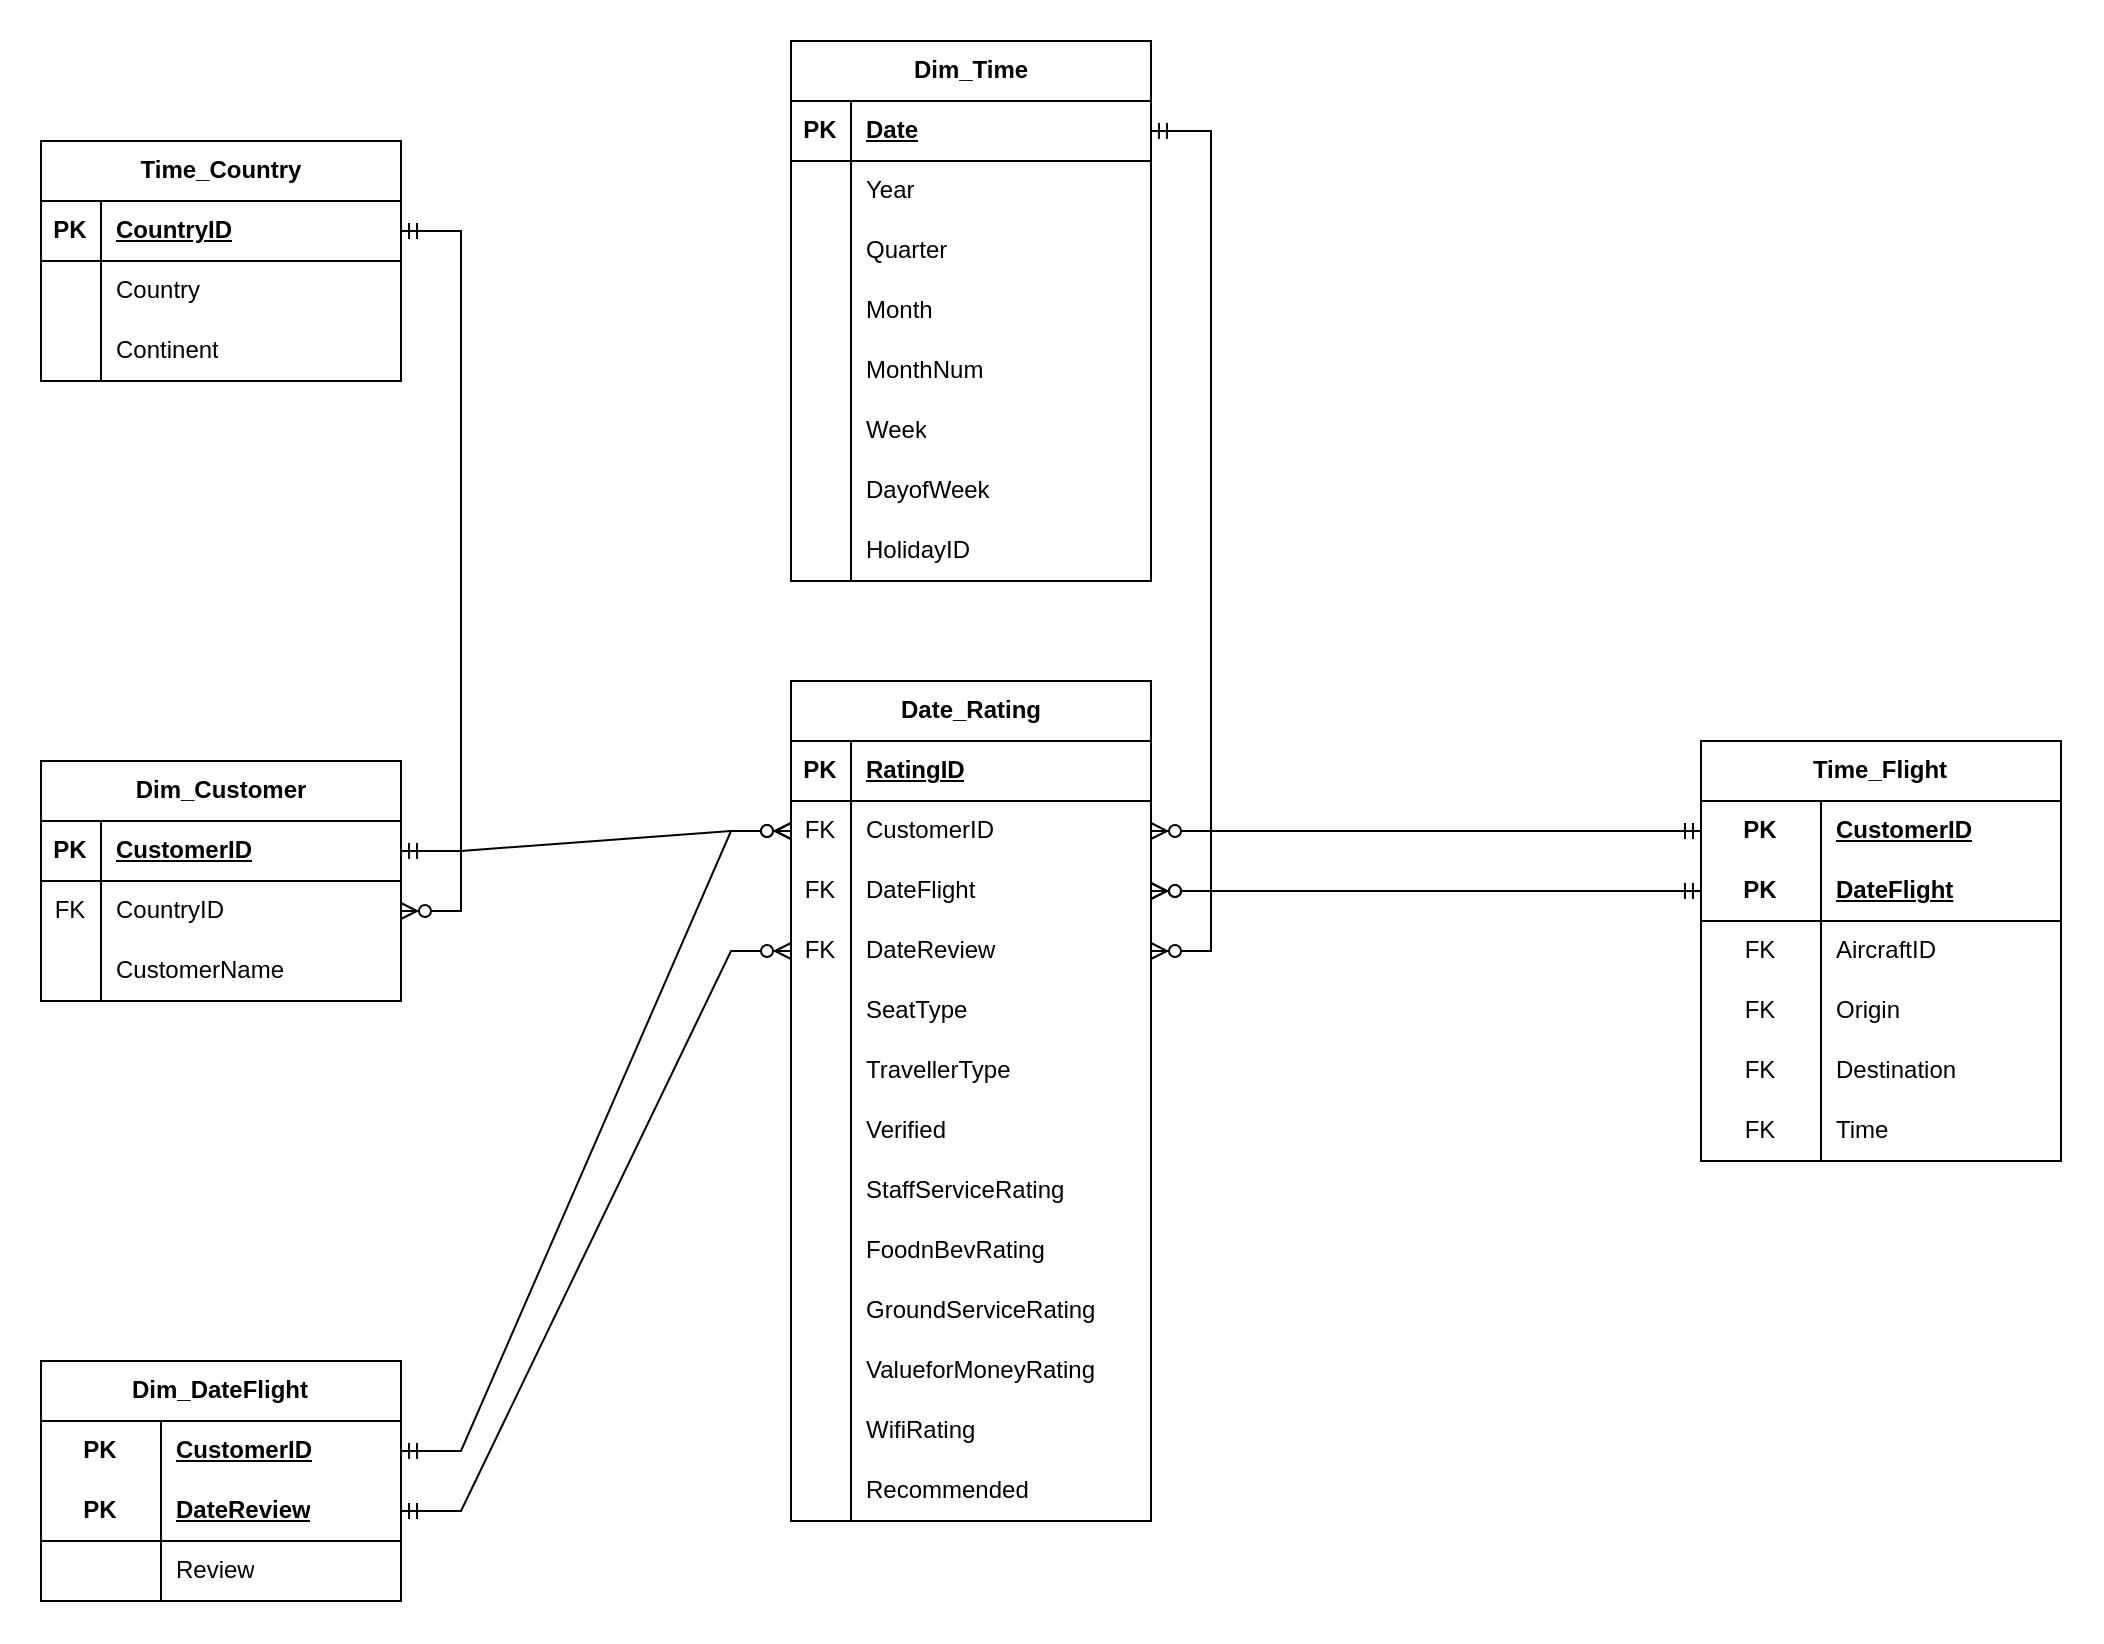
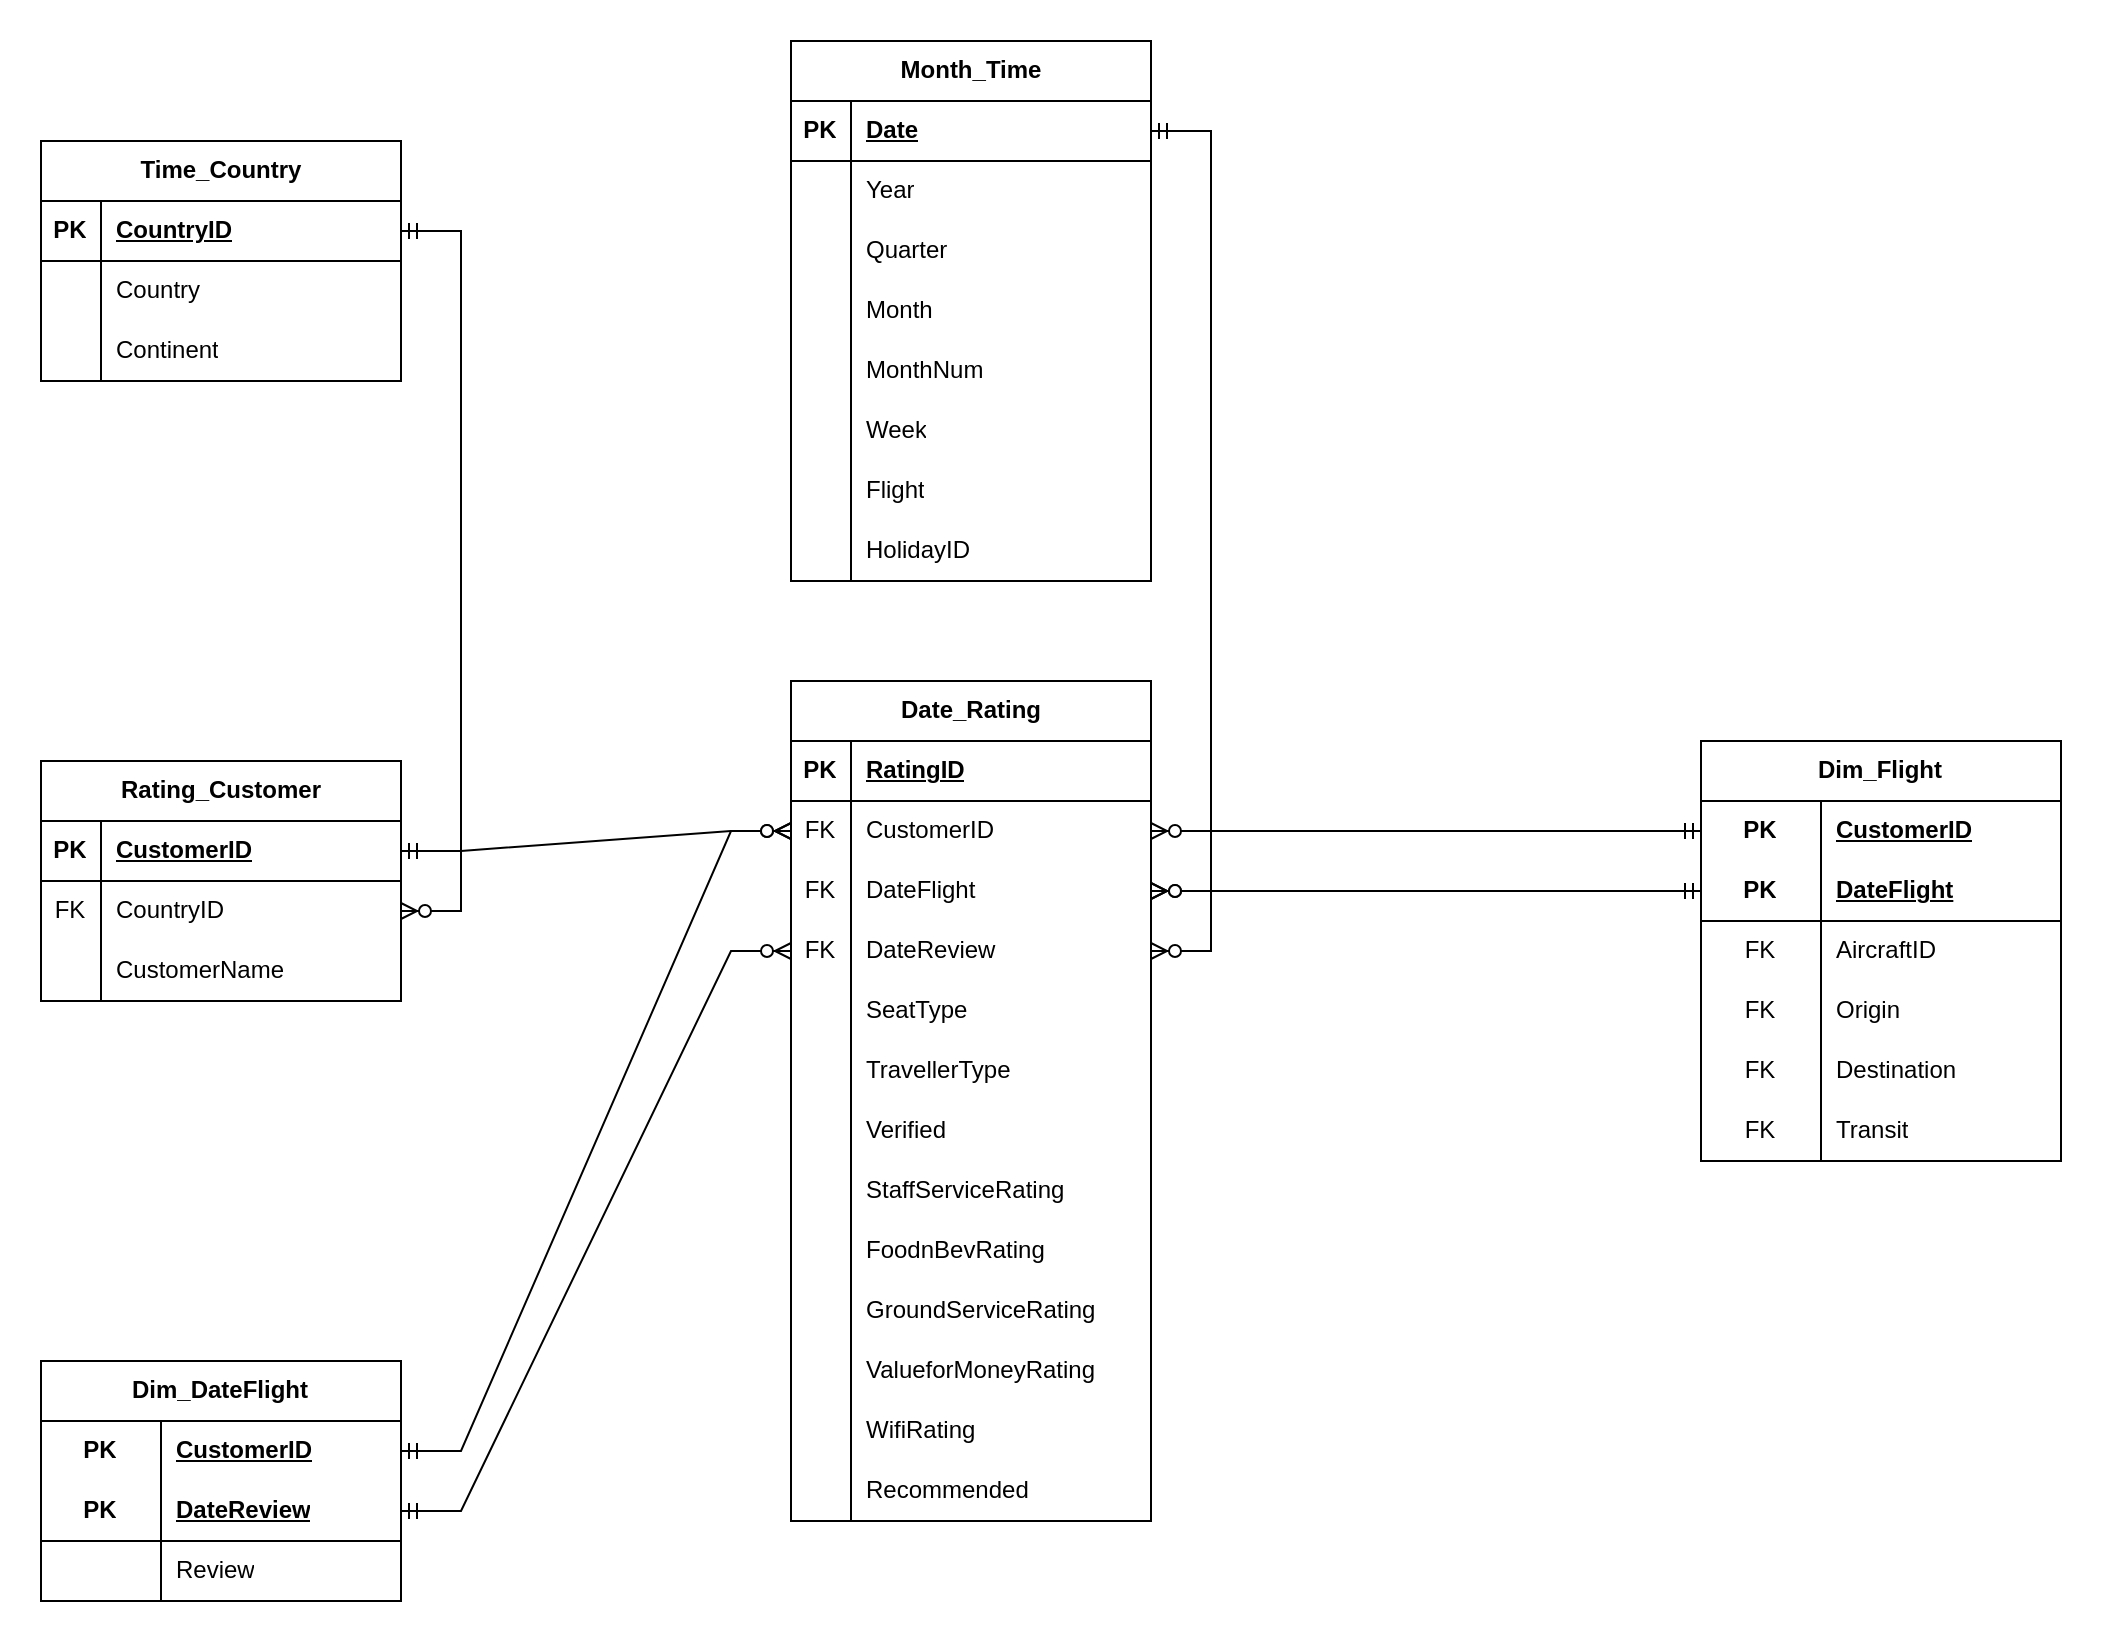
node "Dim_Time": label "Dim_Time" -> "Month_Time"
node "DayofWeek": label "DayofWeek" -> "Flight"
node "Time_Flight": label "Time_Flight" -> "Dim_Flight"
node "Dim_Customer": label "Dim_Customer" -> "Rating_Customer"
node "Time": label "Time" -> "Transit"
